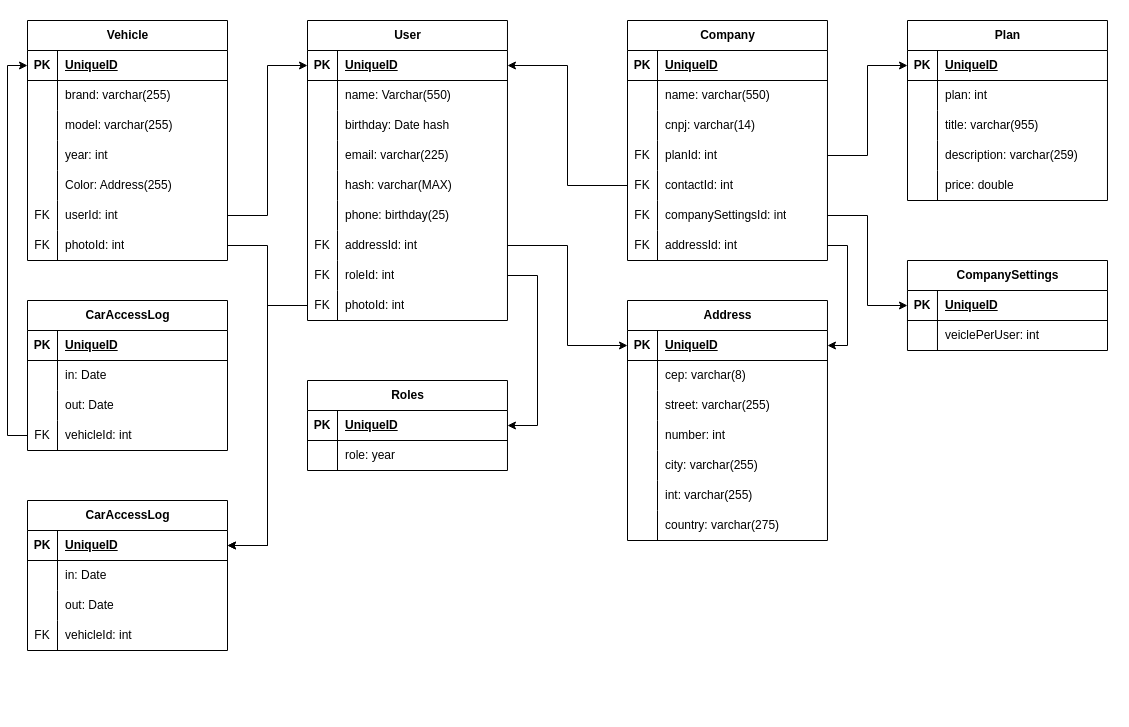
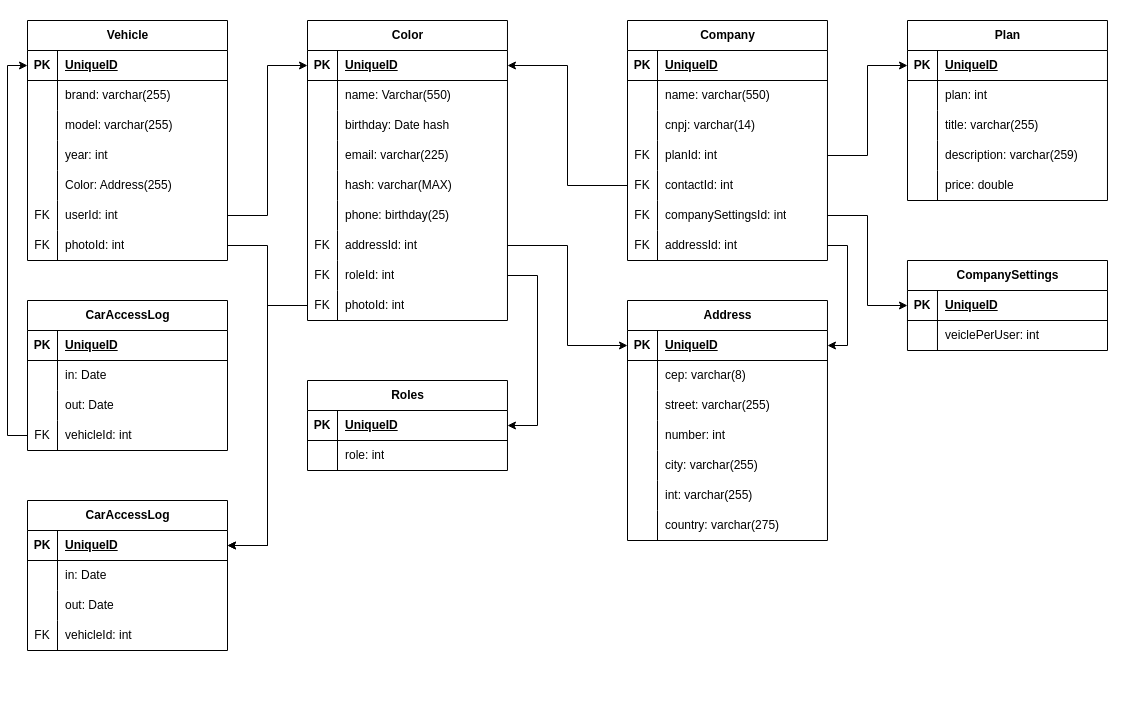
node "User": label "User" -> "Color"
node "title: varchar(955)": label "title: varchar(955)" -> "title: varchar(255)"
node "role: year": label "role: year" -> "role: int"
